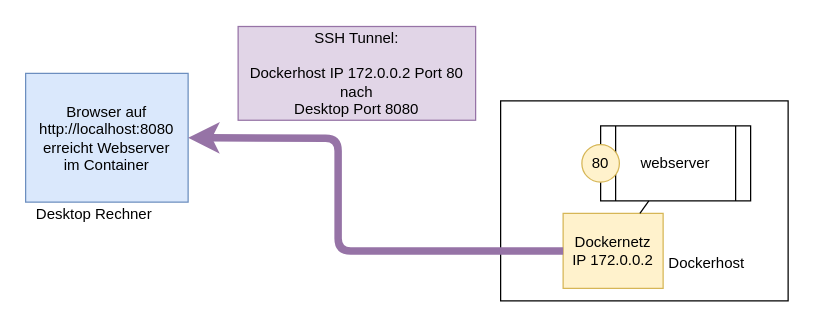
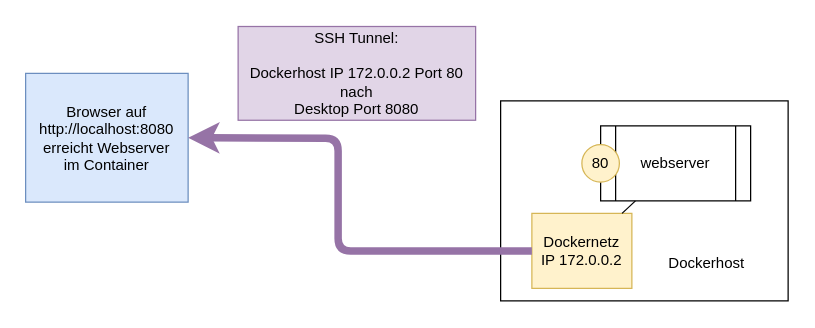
node "Desktop Rechner": removed
node "Dockernetz IP 172.0.0.2": moved (613, 251) -> (582, 251)
